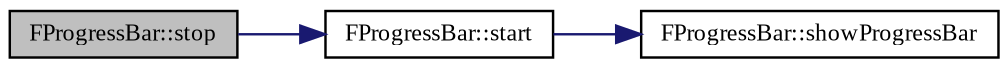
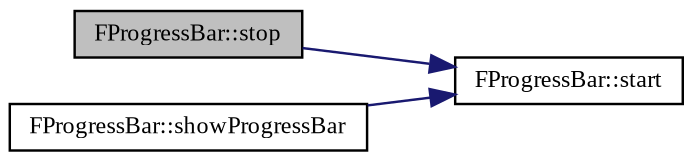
edge "FProgressBar::start" -> "FProgressBar::showProgressBar": reversed
